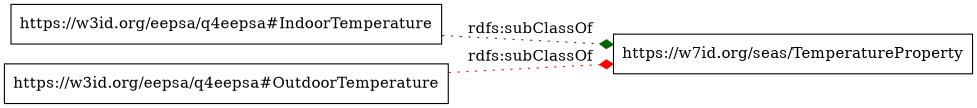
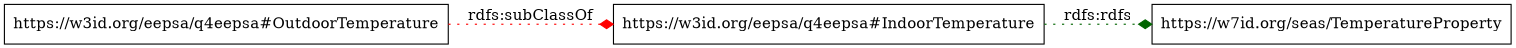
edge "https://w3id.org/eepsa/q4eepsa#IndoorTemperature" -> "https://w7id.org/seas/TemperatureProperty": label "rdfs:subClassOf" -> "rdfs:rdfs"
edge "https://w3id.org/eepsa/q4eepsa#OutdoorTemperature" -> "https://w7id.org/seas/TemperatureProperty": now "https://w3id.org/eepsa/q4eepsa#OutdoorTemperature" -> "https://w3id.org/eepsa/q4eepsa#IndoorTemperature"
